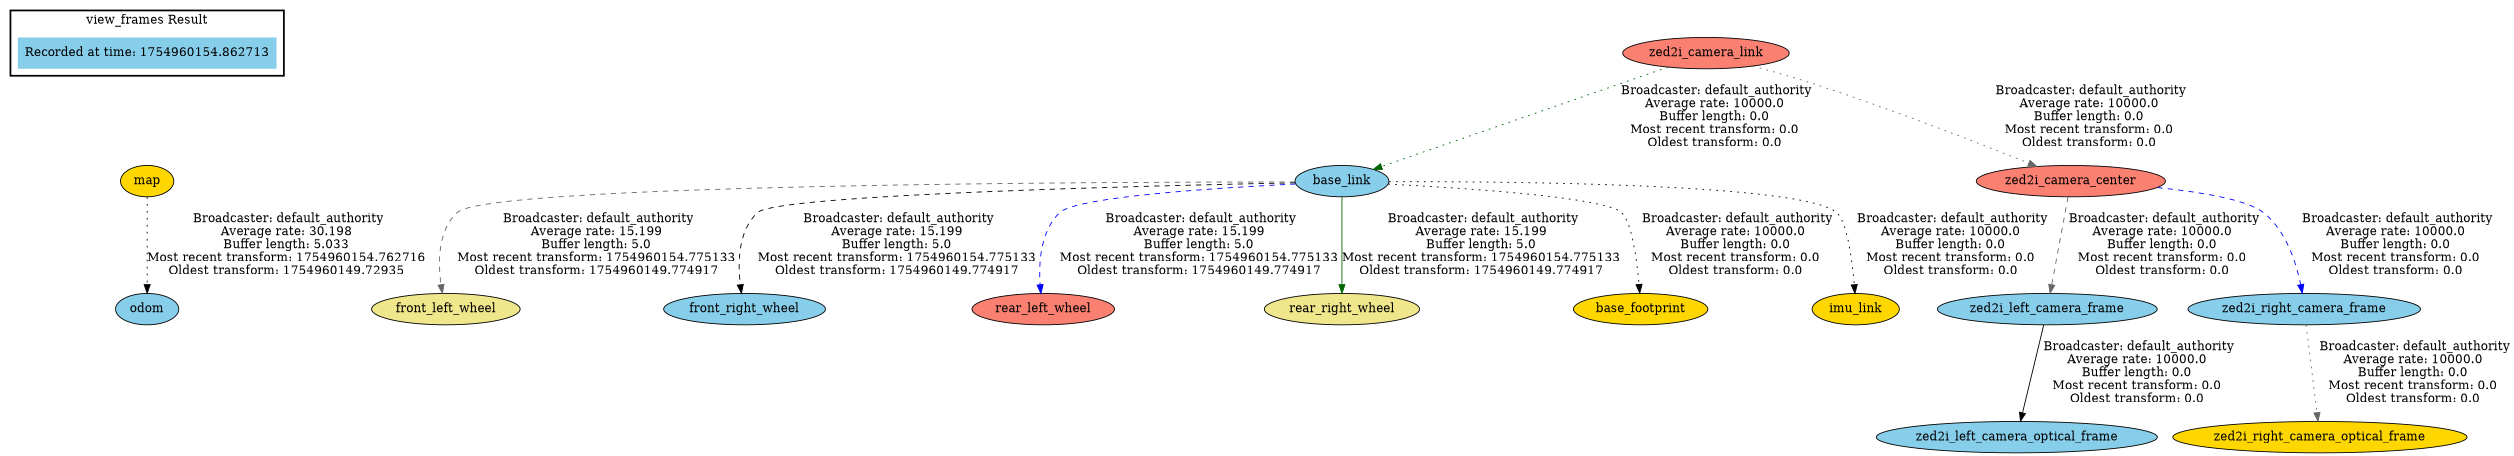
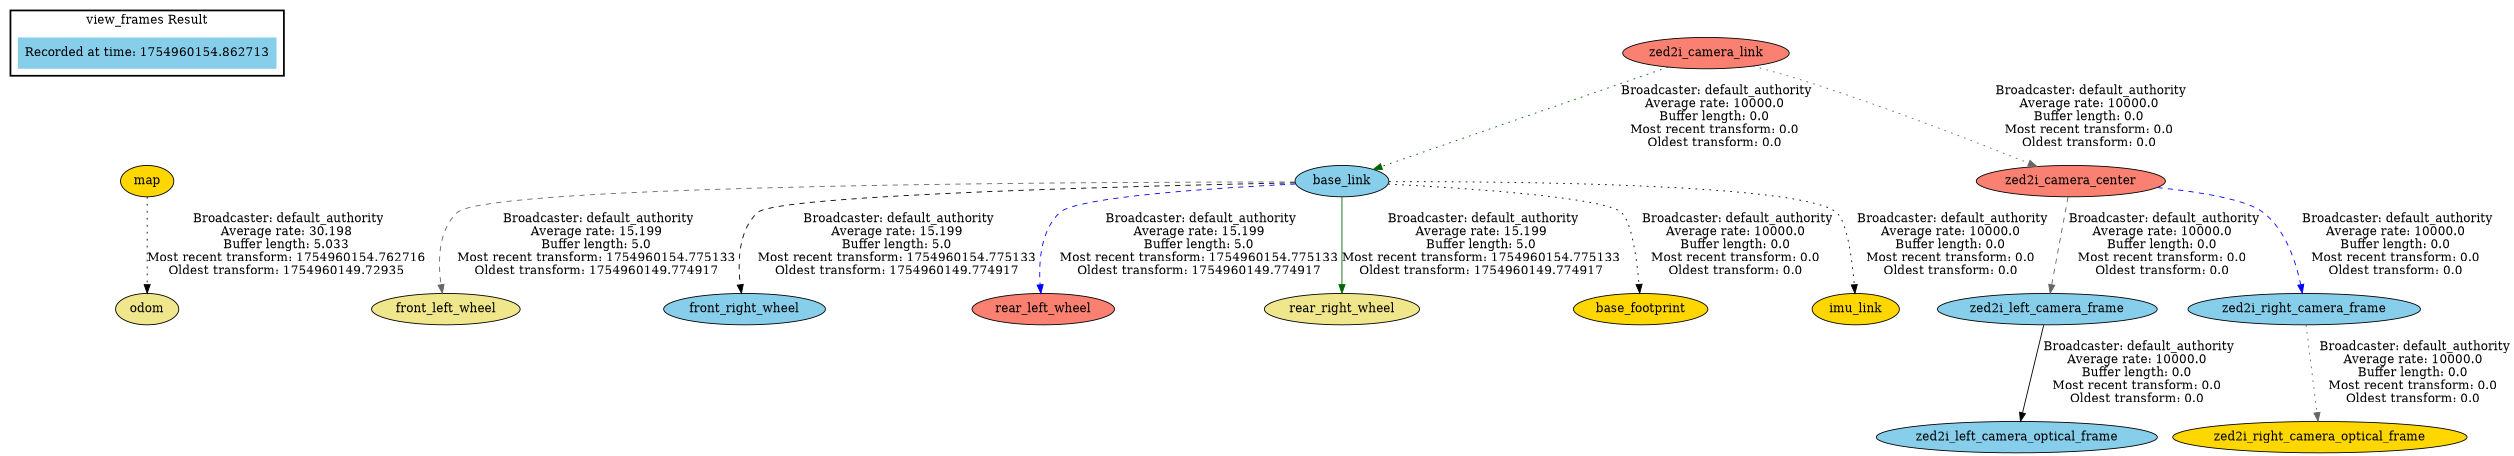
node "odom": fillcolor skyblue -> khaki
